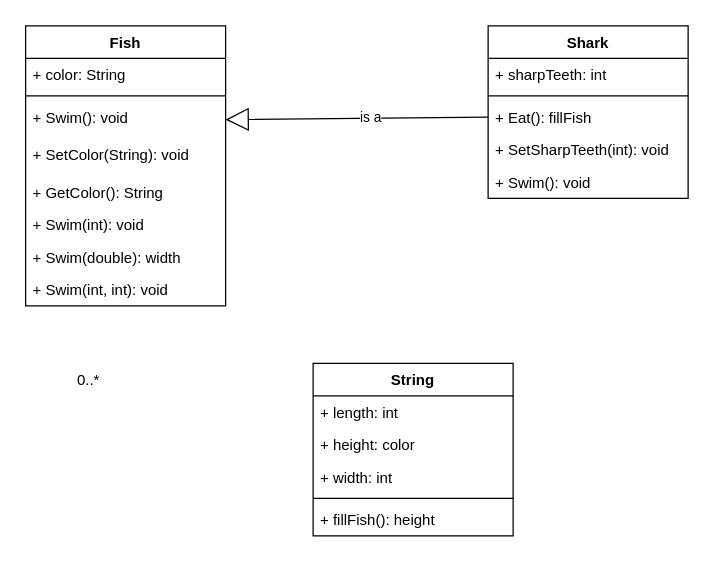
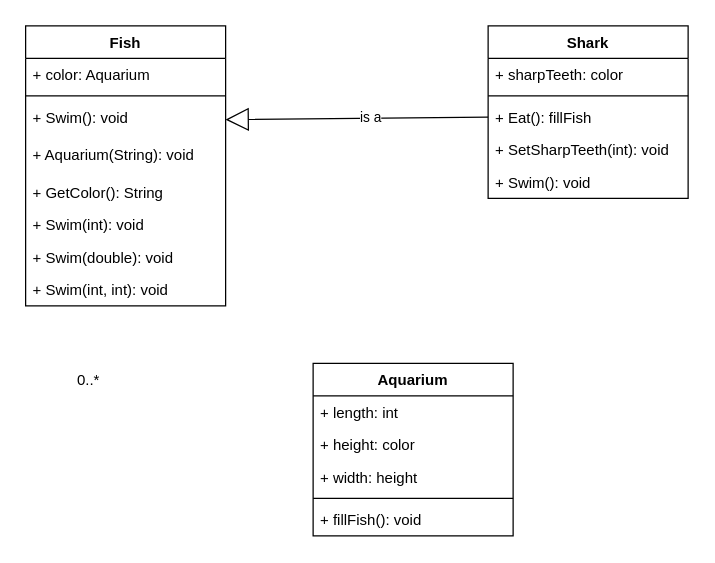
node "+ color: String": label "+ color: String" -> "+ color: Aquarium"
node "+ sharpTeeth: int": label "+ sharpTeeth: int" -> "+ sharpTeeth: color"
node "+ SetColor(String): void": label "+ SetColor(String): void" -> "+ Aquarium(String): void"
node "+ Swim(double): width": label "+ Swim(double): width" -> "+ Swim(double): void"
node "String": label "String" -> "Aquarium"
node "+ width: int": label "+ width: int" -> "+ width: height"
node "+ fillFish(): height": label "+ fillFish(): height" -> "+ fillFish(): void"
